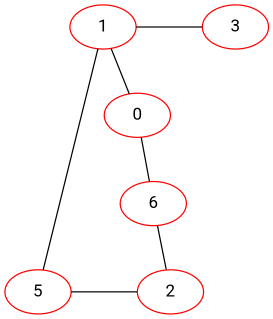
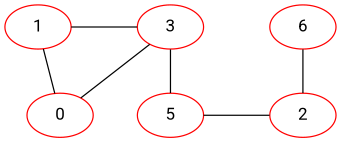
edge "1" -- "5": now "3" -- "5"
edge "0" -- "6": now "0" -- "3"
